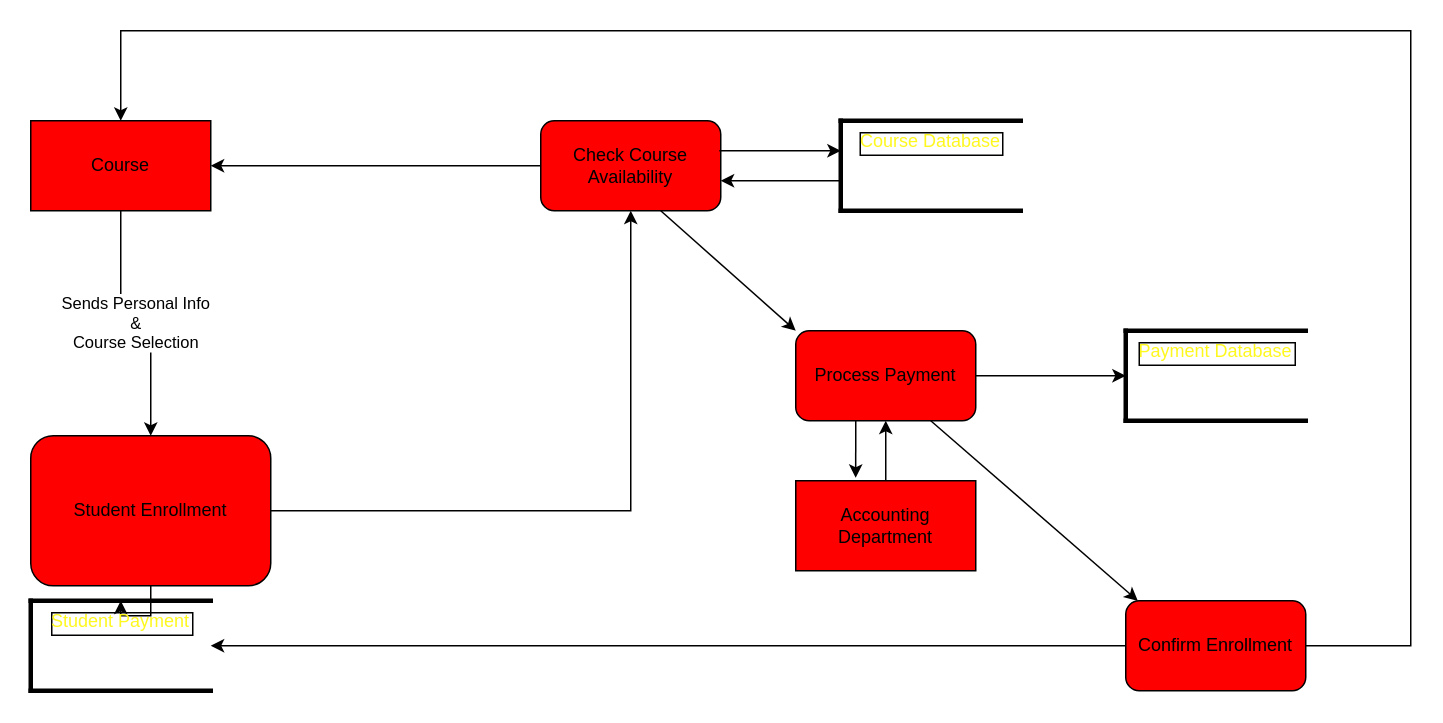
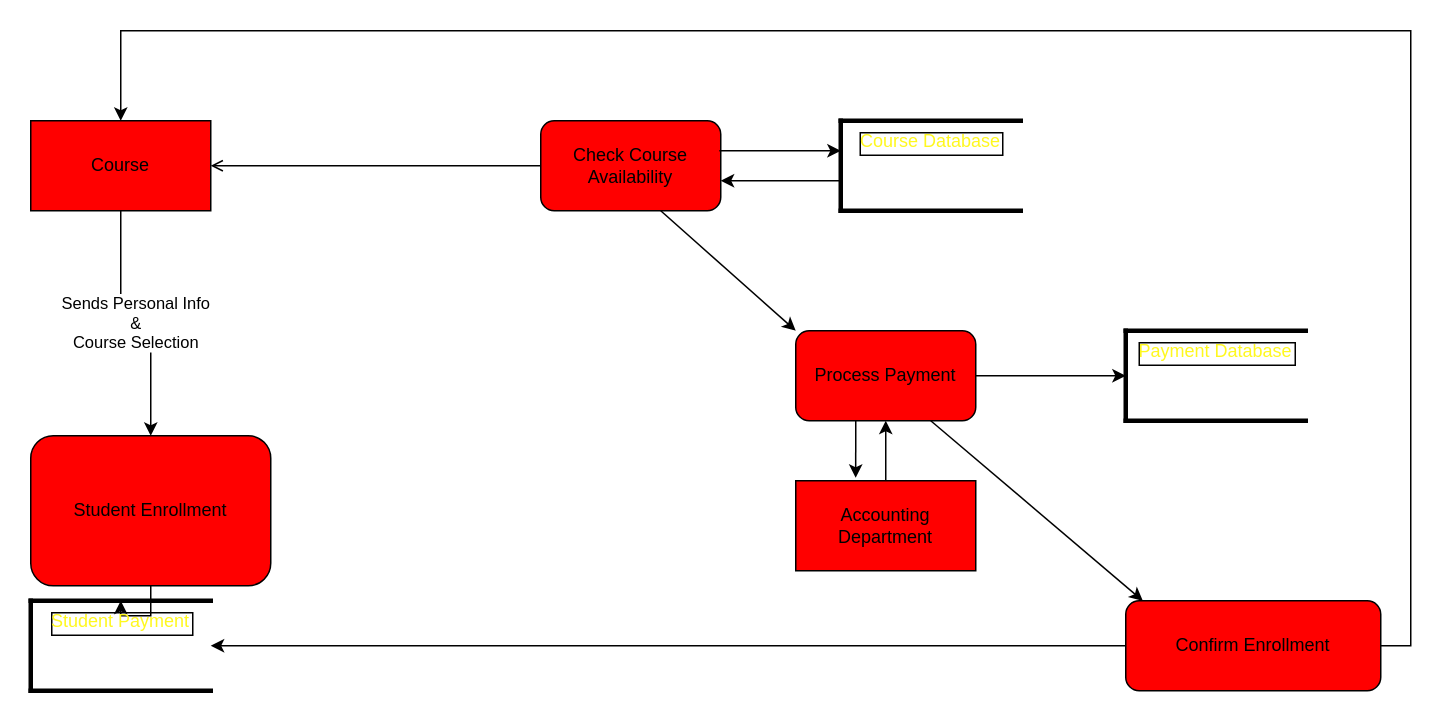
edge "Check Course Availability" -> "Course": arrowhead classic -> open
edge "Student Enrollment" -> "Check Course Availability": removed
node "Confirm Enrollment": size 180x90 -> 255x90
